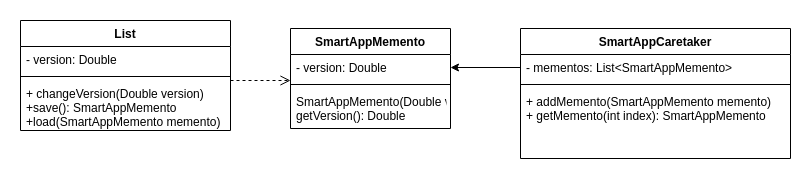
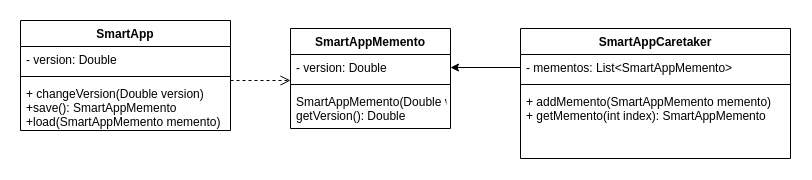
node "List": label "List" -> "SmartApp"
